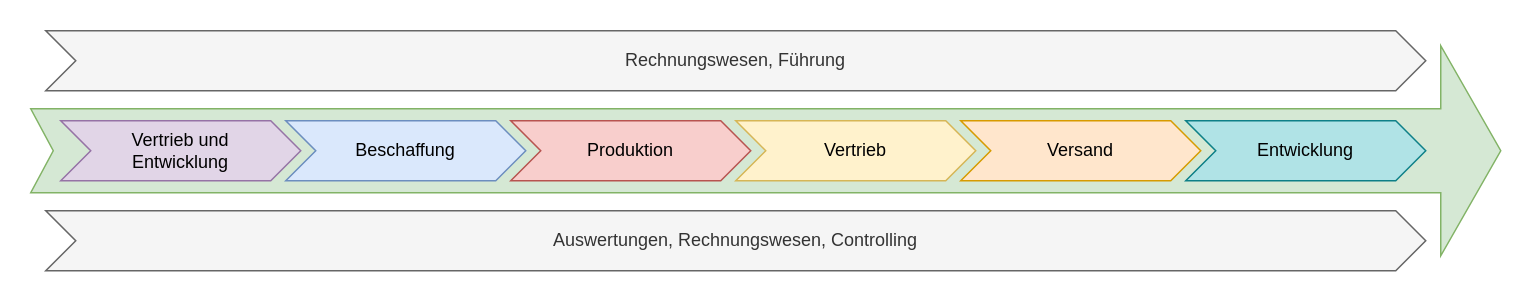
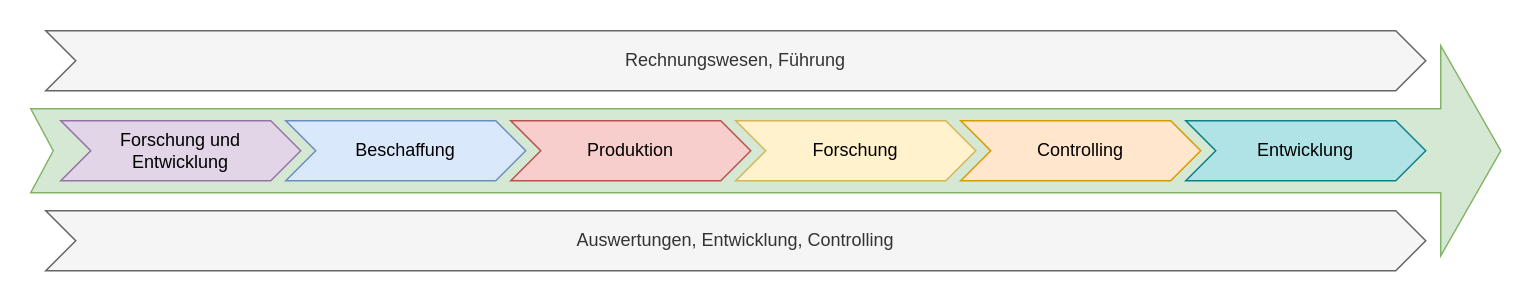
node "Vertrieb und Entwicklung": label "Vertrieb und Entwicklung" -> "Forschung und Entwicklung"
node "Vertrieb": label "Vertrieb" -> "Forschung"
node "Versand": label "Versand" -> "Controlling"
node "Auswertungen, Rechnungswesen, Controlling": label "Auswertungen, Rechnungswesen, Controlling" -> "Auswertungen, Entwicklung, Controlling"
